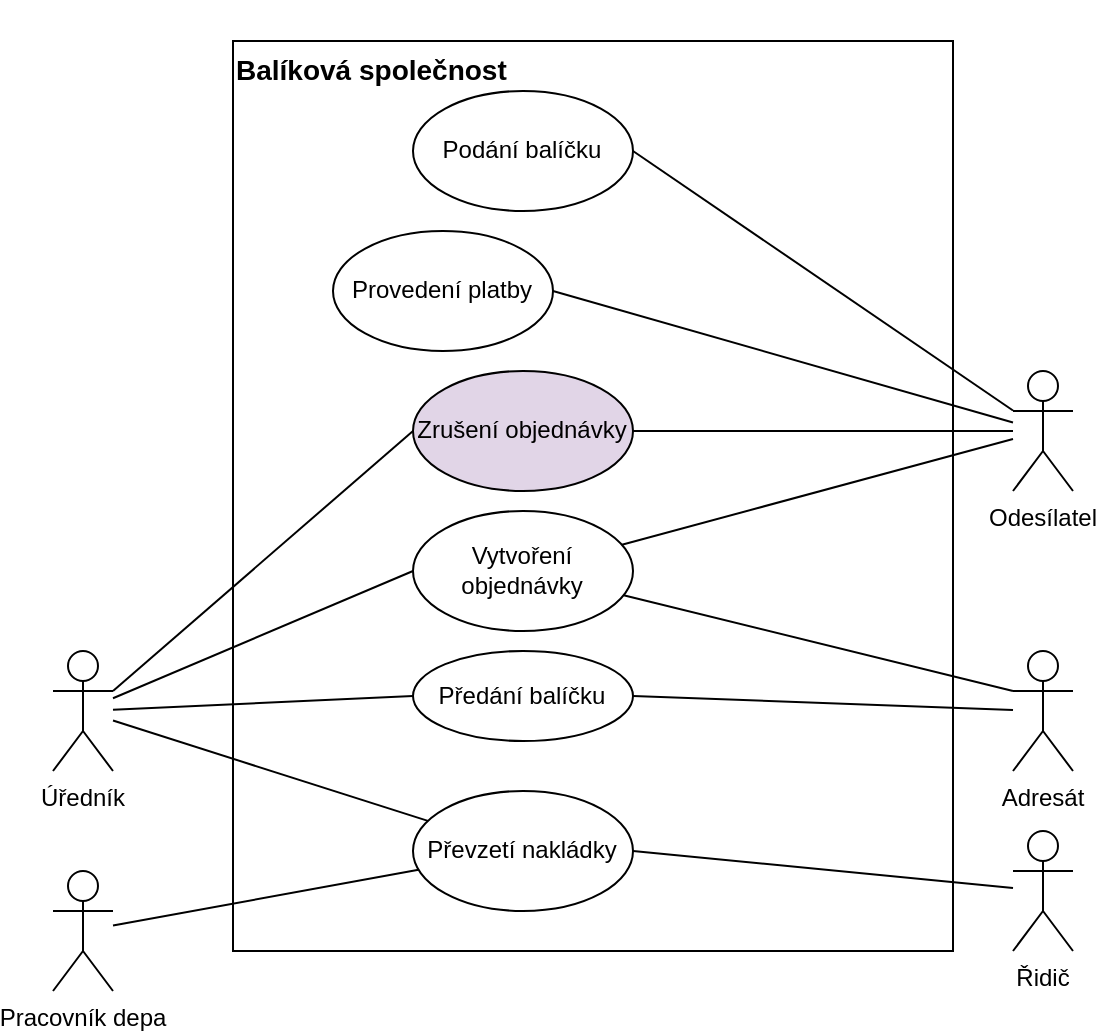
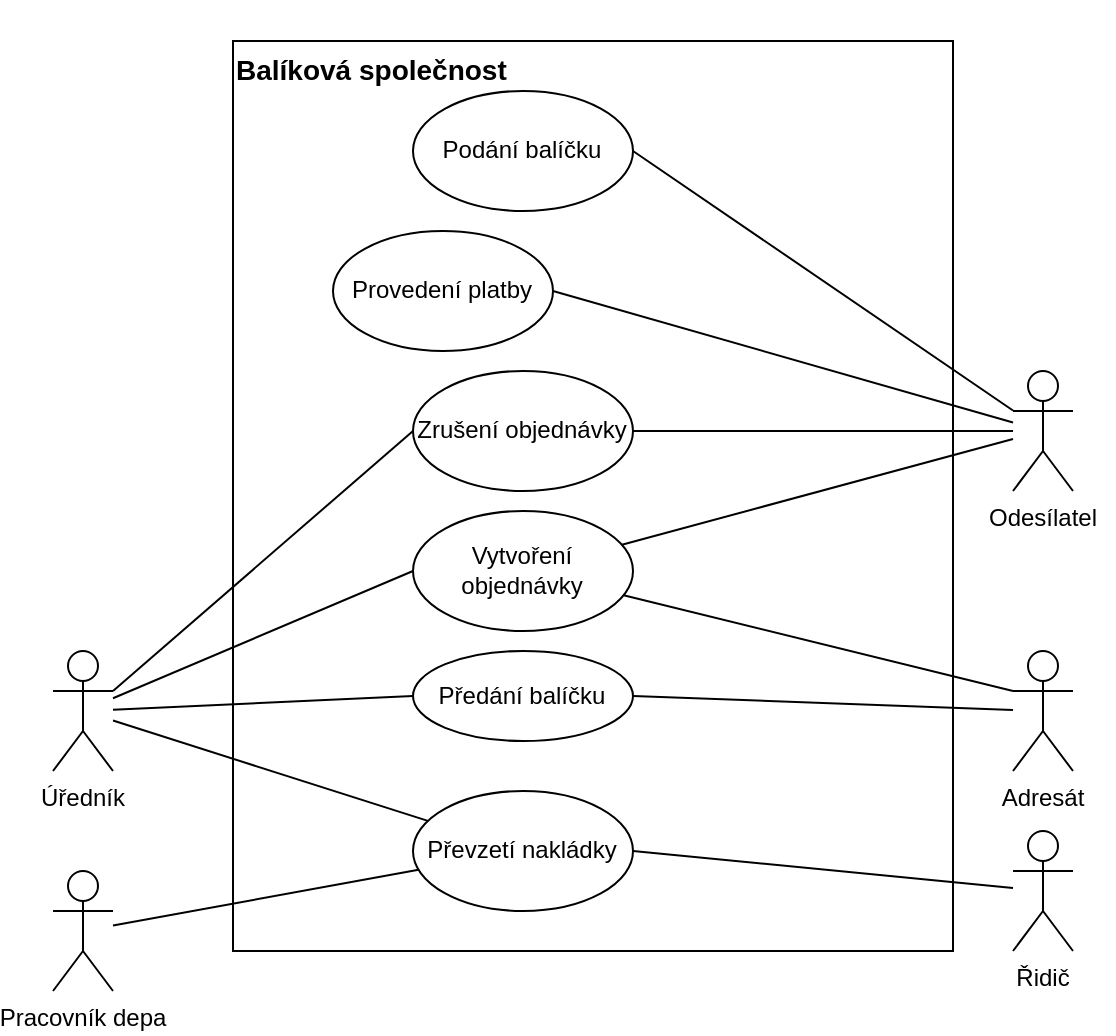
node "Zrušení objednávky": fillcolor #e1d5e7 -> #ffffff
